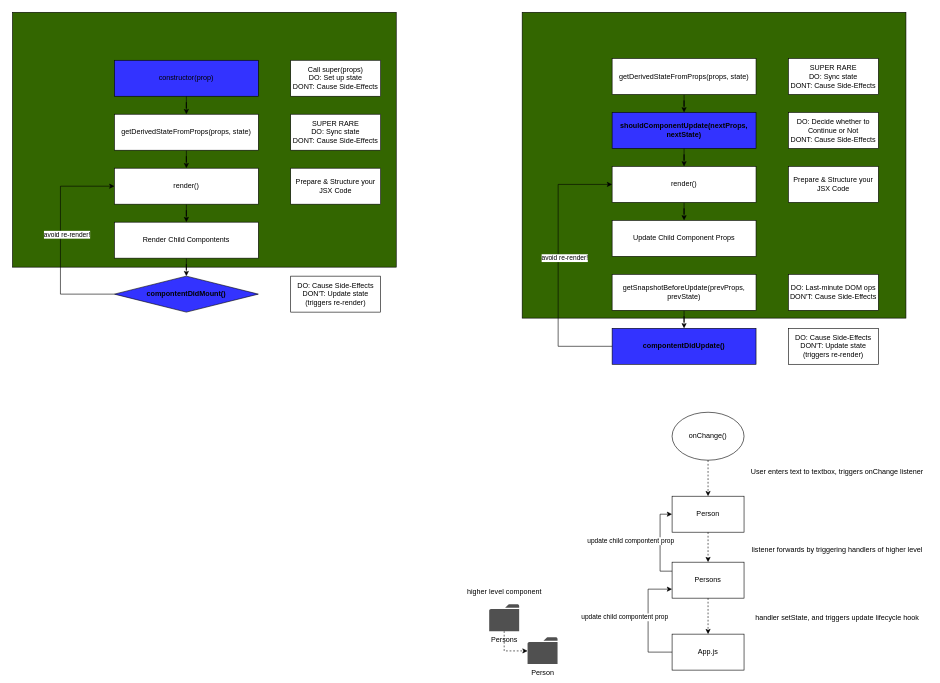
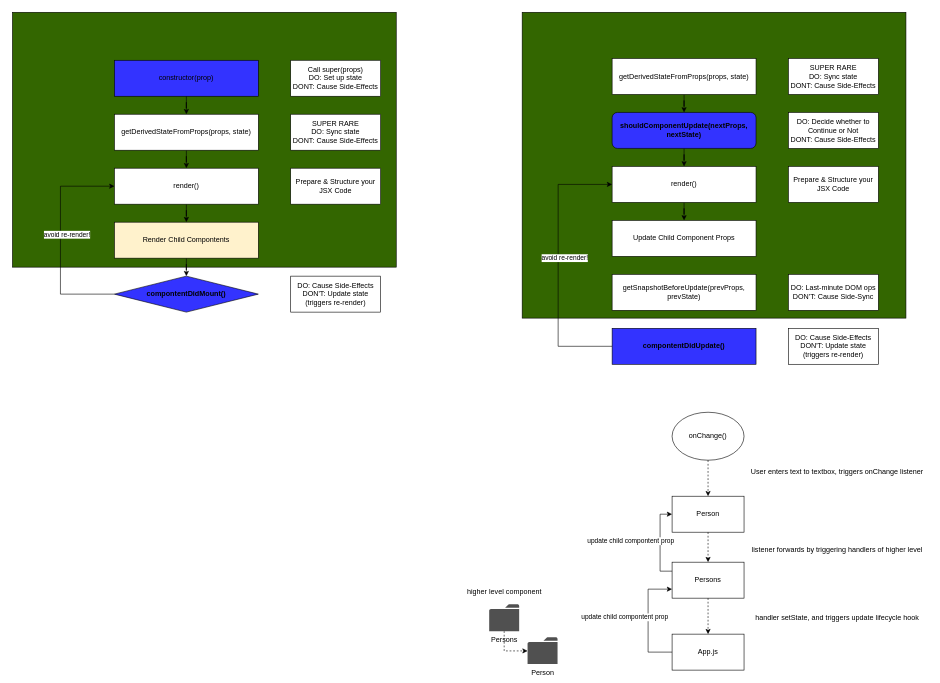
node "shouldComponentUpdate(nextProps, nextState)": shape rectangle -> rounded rectangle
node "Render Child Compontents": fillcolor #ffffff -> #fff2cc
node "DO: Last-minute DOM ops DON'T: Cause Side-Effects": label "DO: Last-minute DOM ops DON'T: Cause Side-Effects" -> "DO: Last-minute DOM ops DON'T: Cause Side-Sync"
edge "getSnapshotBeforeUpdate(prevProps, prevState)" -> "compontentDidUpdate()": removed
